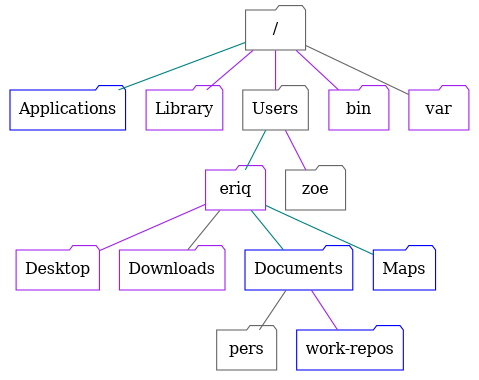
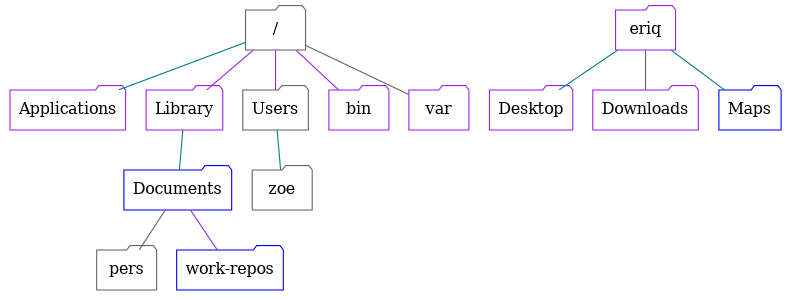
node "Applications": color blue -> purple
edge "Users" -- "eriq": removed
edge "Users" -- "zoe": color purple -> teal
edge "eriq" -- "Desktop": color purple -> teal
edge "eriq" -- "Documents": now "Library" -- "Documents"
